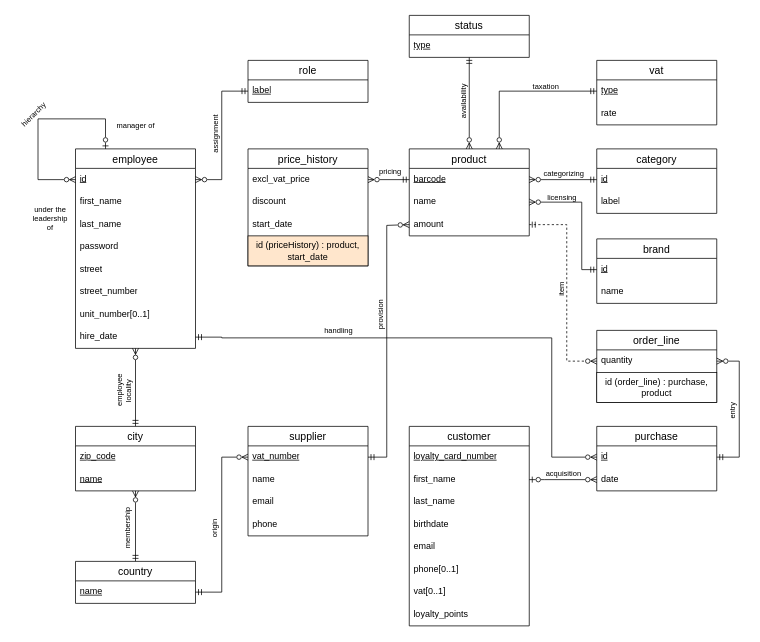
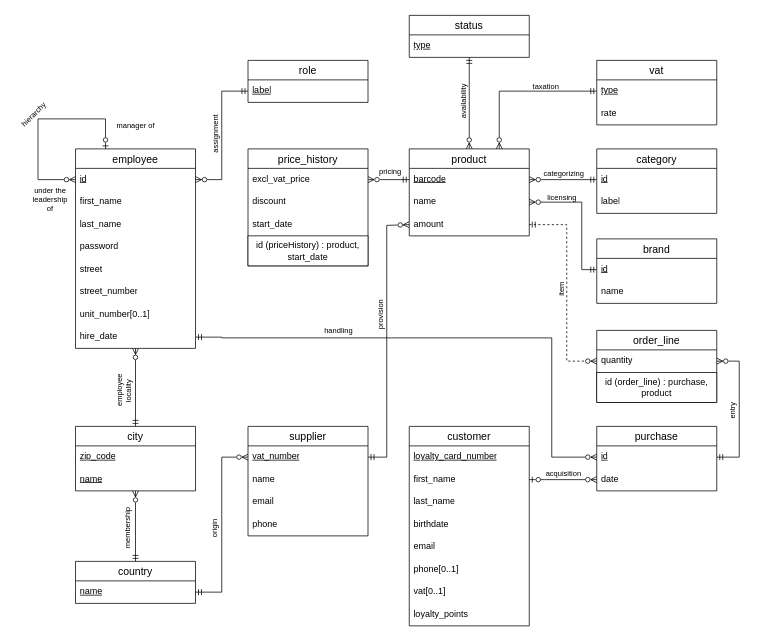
node "under the leadership of": moved (50, 218) -> (50, 199)
node "id (priceHistory) : product, start_date": fillcolor #ffe6cc -> #ffffff
